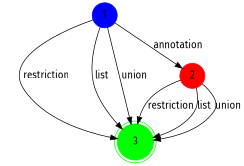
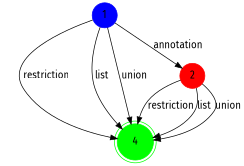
node "3": label "3" -> "4"
